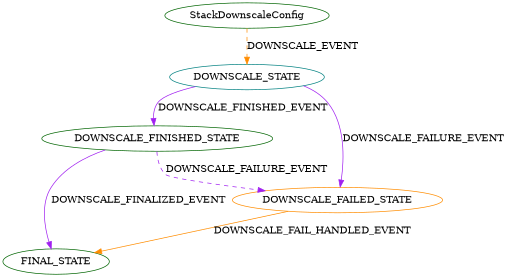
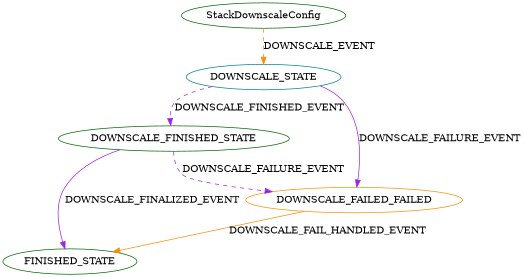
edge "DOWNSCALE_STATE" -> "DOWNSCALE_FINISHED_STATE": style solid -> dashed
node "DOWNSCALE_FAILED_STATE": label "DOWNSCALE_FAILED_STATE" -> "DOWNSCALE_FAILED_FAILED"
node "FINAL_STATE": label "FINAL_STATE" -> "FINISHED_STATE"
